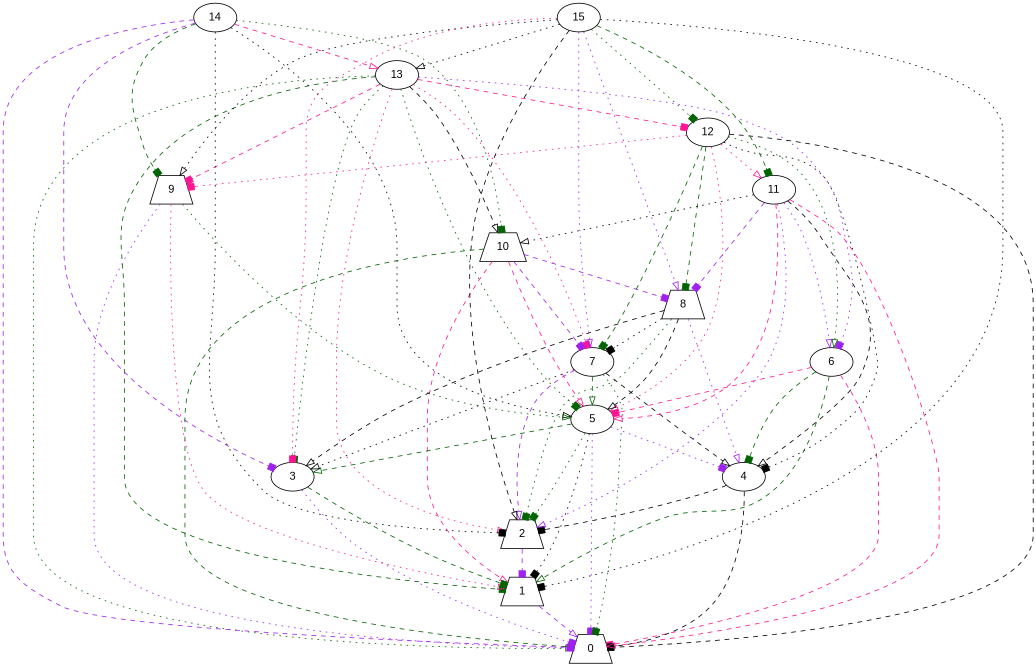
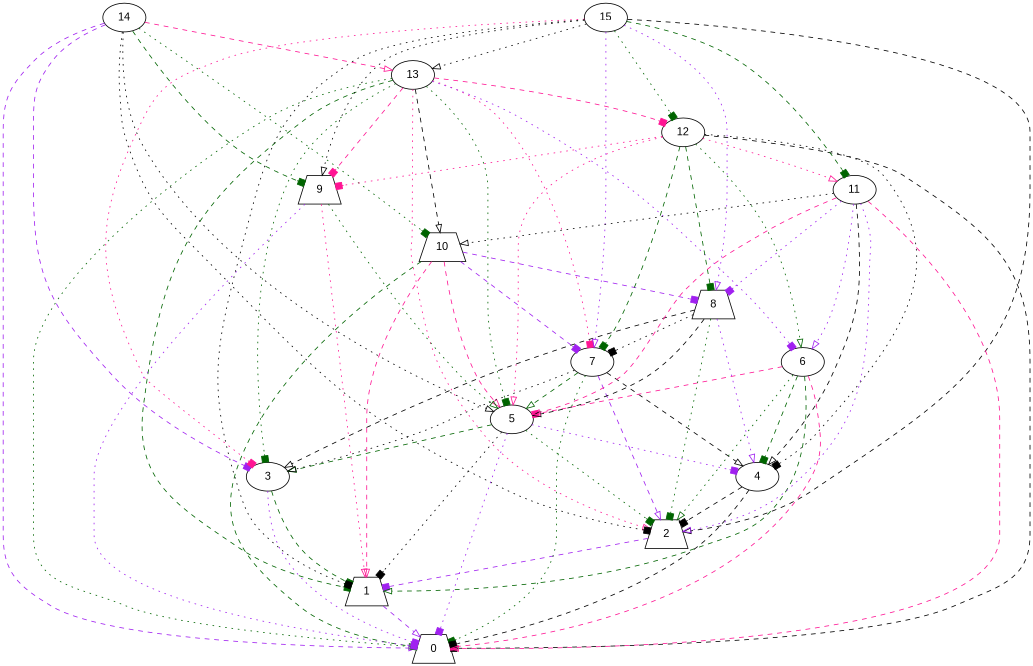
edge "11" -> "8": style dashed -> dotted
edge "6" -> "2": added
